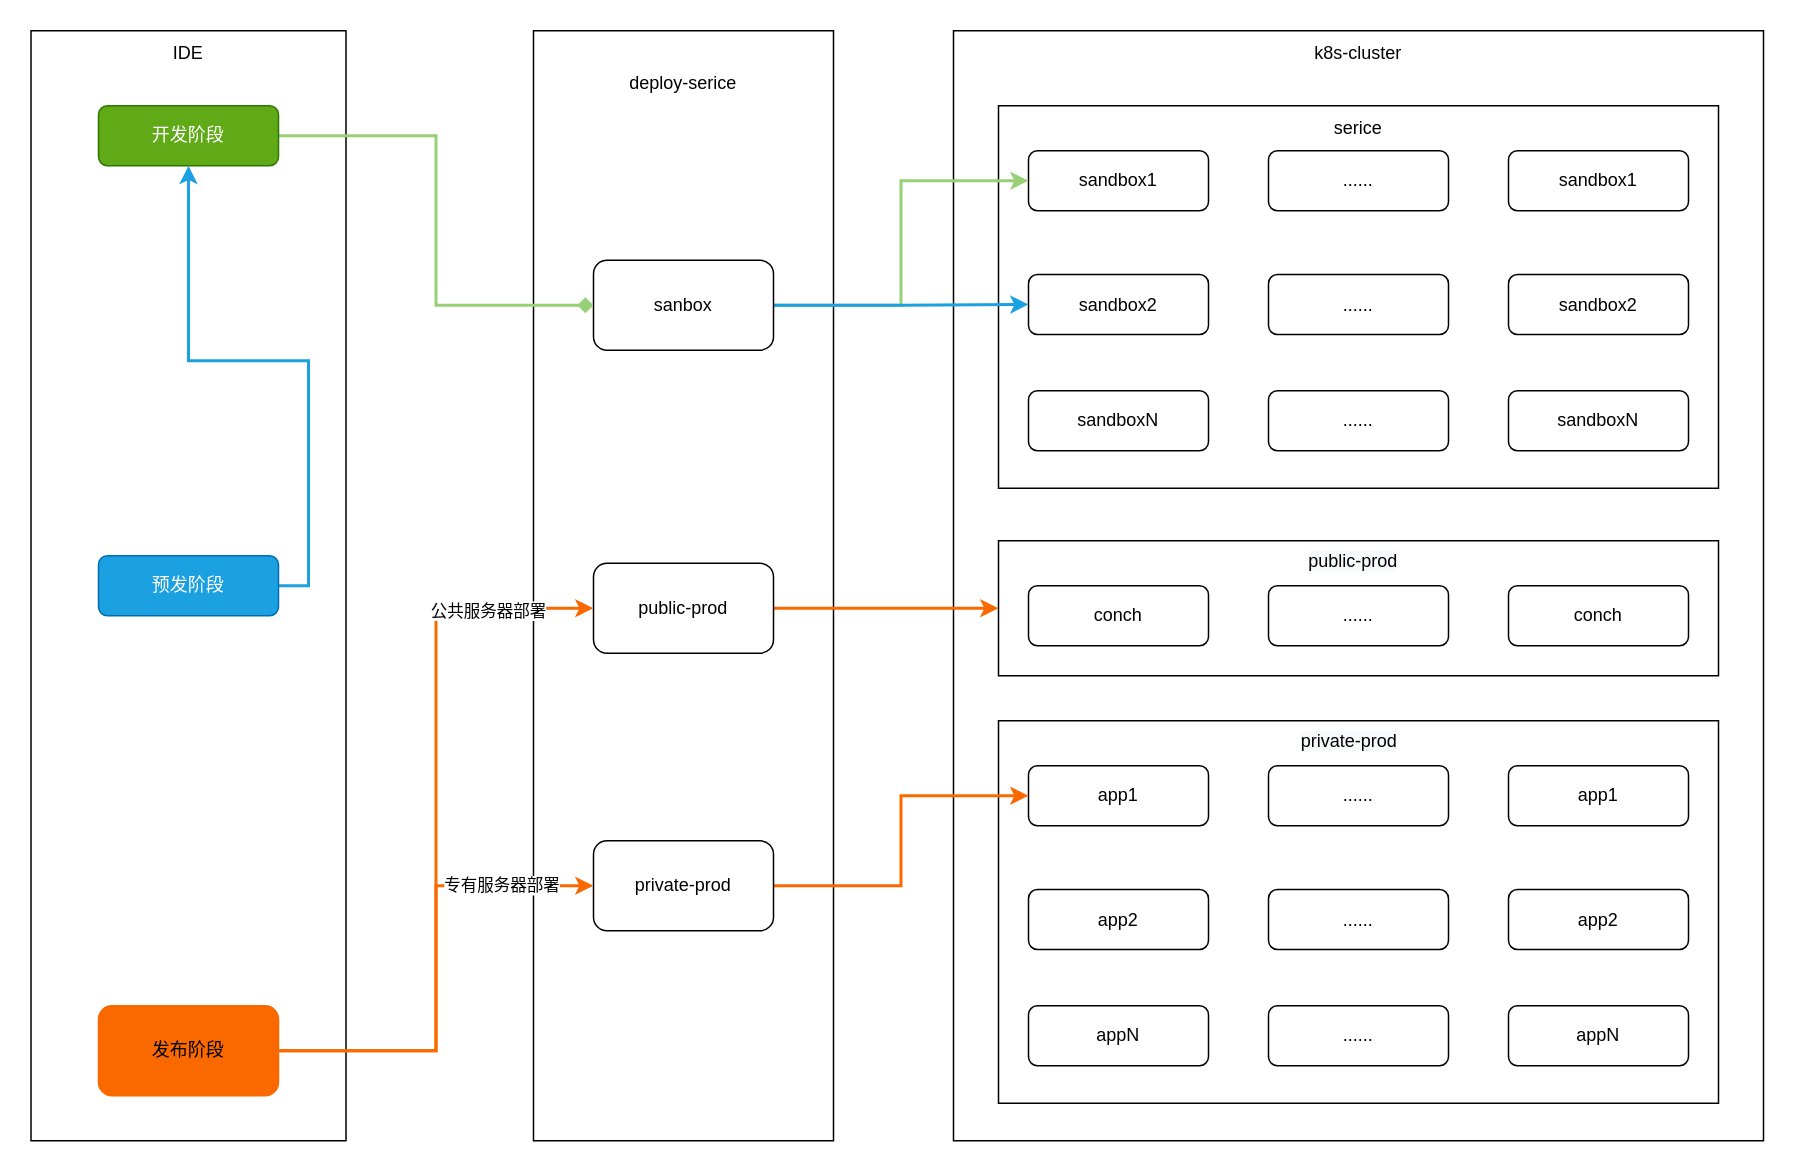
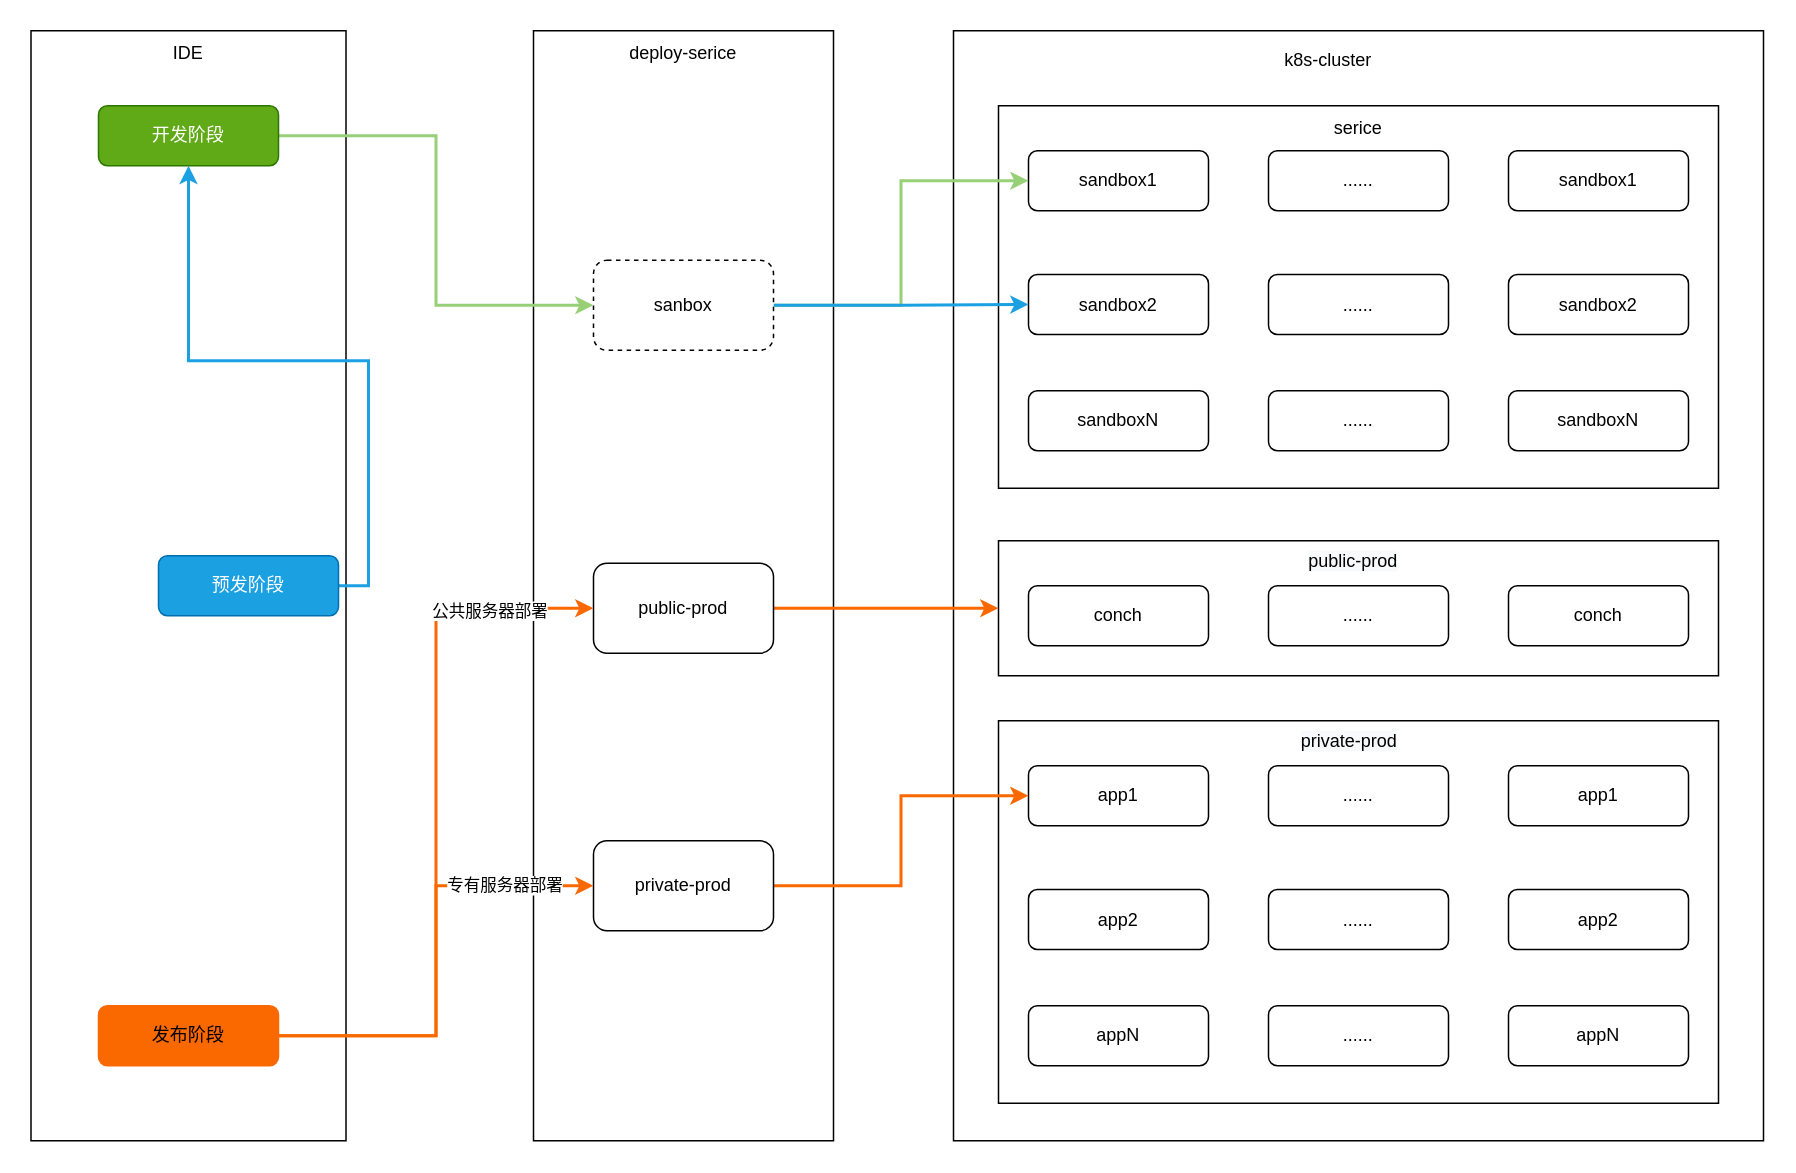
node "k8s-cluster": moved (1358, 53) -> (1328, 61)
node "deploy-serice": moved (683, 83) -> (683, 53)
edge "开发阶段" -> "sanbox": arrowhead diamond -> classic
node "sanbox": style solid -> dashed
node "预发阶段": moved (188, 586) -> (248, 586)
node "发布阶段": size 180x90 -> 180x60
